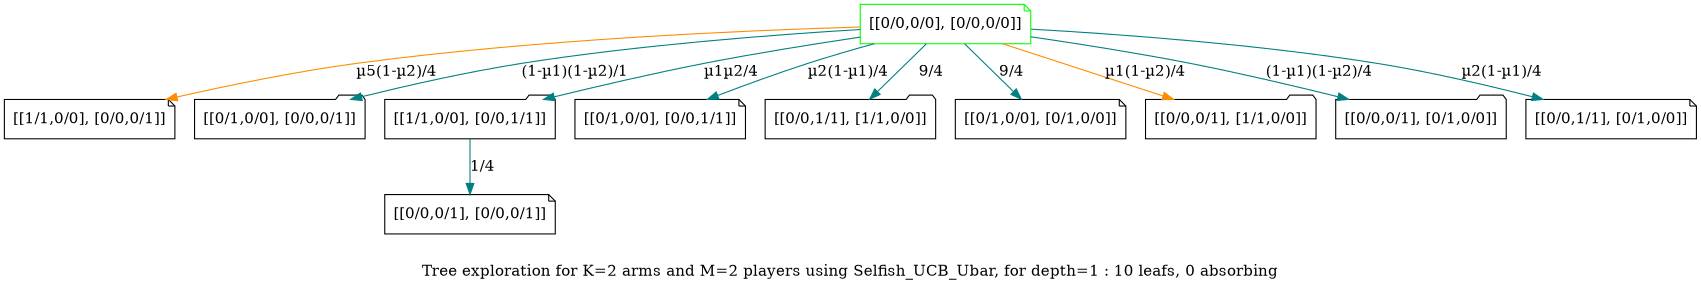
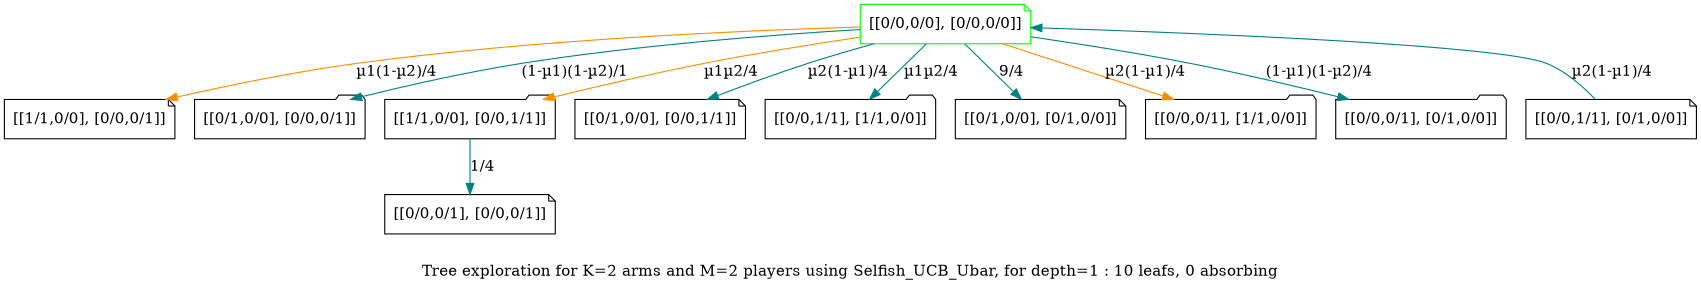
edge "[[0/0,0/0], [0/0,0/0]]" -> "[[0/0,1/1], [0/1,0/0]]": reversed
edge "[[0/0,0/0], [0/0,0/0]]" -> "[[1/1,0/0], [0/0,1/1]]": color teal -> darkorange
edge "[[0/0,0/0], [0/0,0/0]]" -> "[[1/1,0/0], [0/0,0/1]]": label "µ5(1-µ2)/4" -> "µ1(1-µ2)/4"
edge "[[0/0,0/0], [0/0,0/0]]" -> "[[0/0,1/1], [1/1,0/0]]": label "9/4" -> "µ1µ2/4"
edge "[[0/0,0/0], [0/0,0/0]]" -> "[[0/0,0/1], [1/1,0/0]]": label "µ1(1-µ2)/4" -> "µ2(1-µ1)/4"
